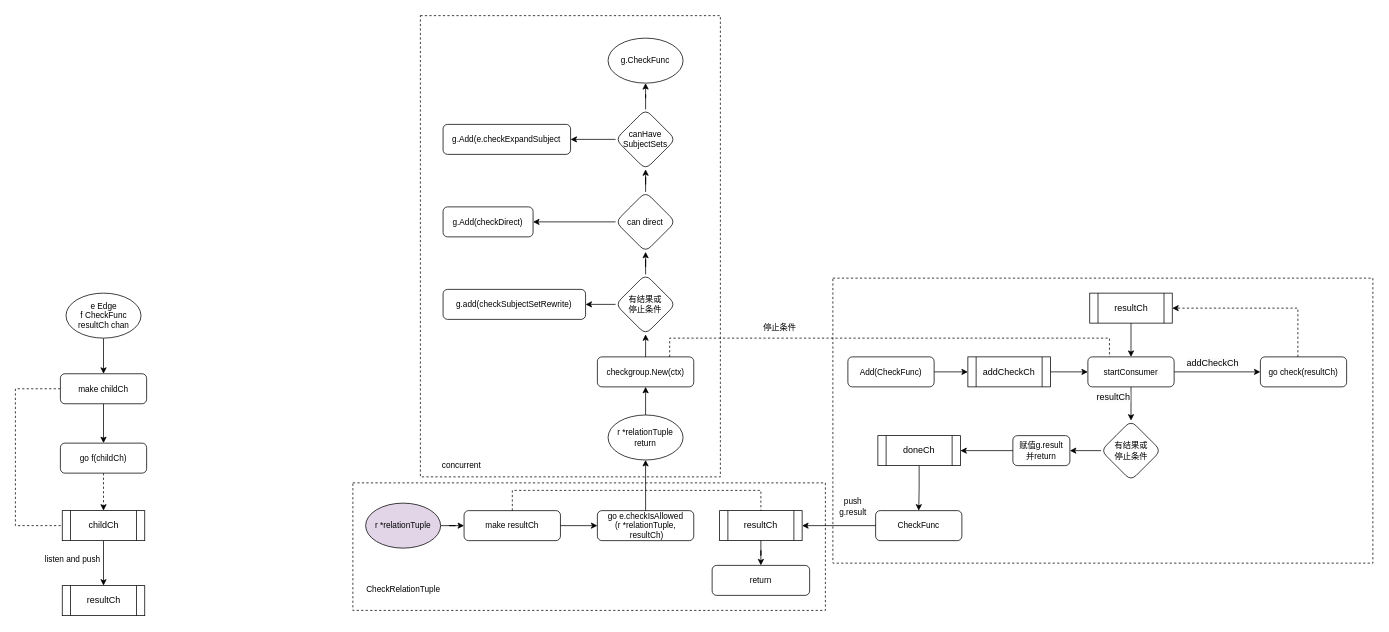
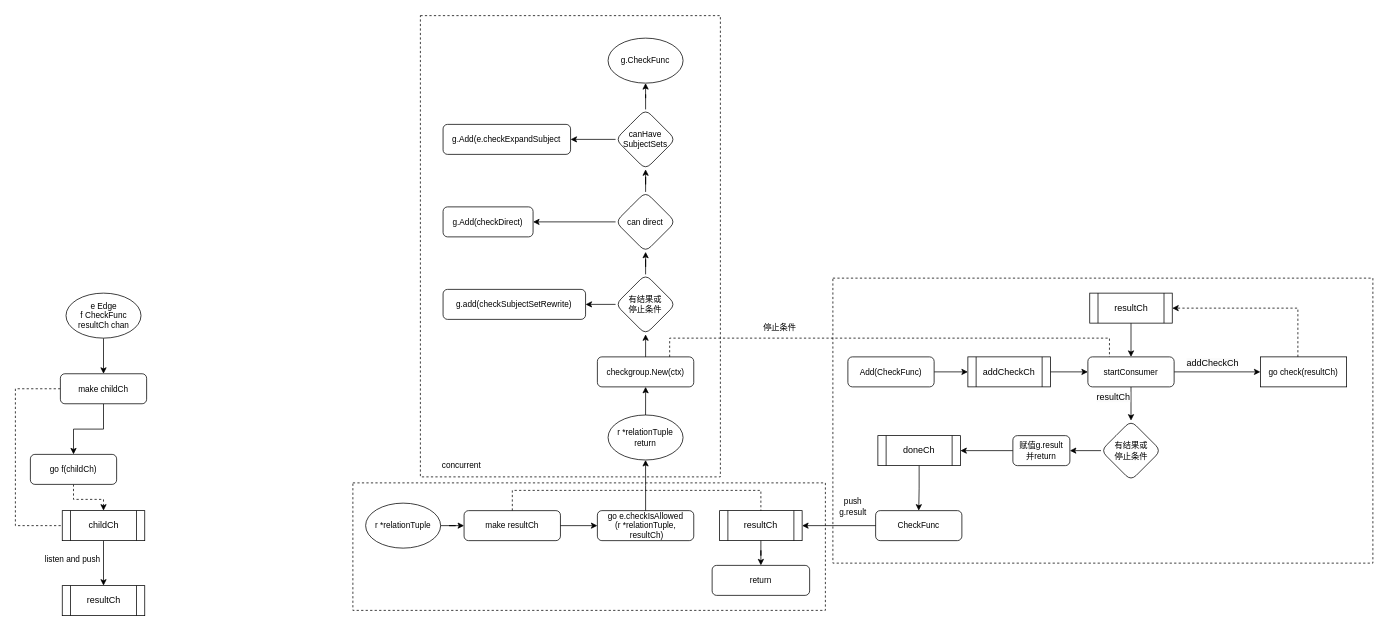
node "go check(resultCh)": shape rounded rectangle -> rectangle
node "go f(childCh)": moved (104, 458) -> (74, 469)
node "r *relationTuple": fillcolor #e1d5e7 -> #ffffff
node "CheckRelationTuple": removed
